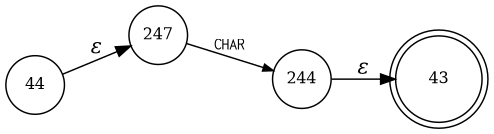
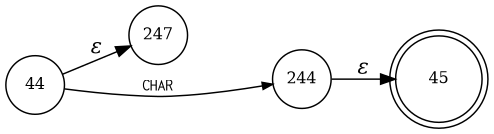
edge "247" -> "244": now "44" -> "244"
node "43": label "43" -> "45"
